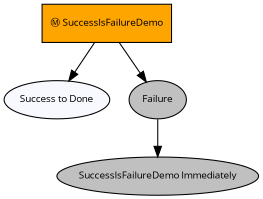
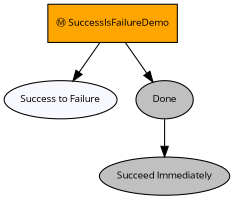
node "Success to Done": label "Success to Done" -> "Success to Failure"
node "Failure": label "Failure" -> "Done"
node "SuccessIsFailureDemo Immediately": label "SuccessIsFailureDemo Immediately" -> "Succeed Immediately"
